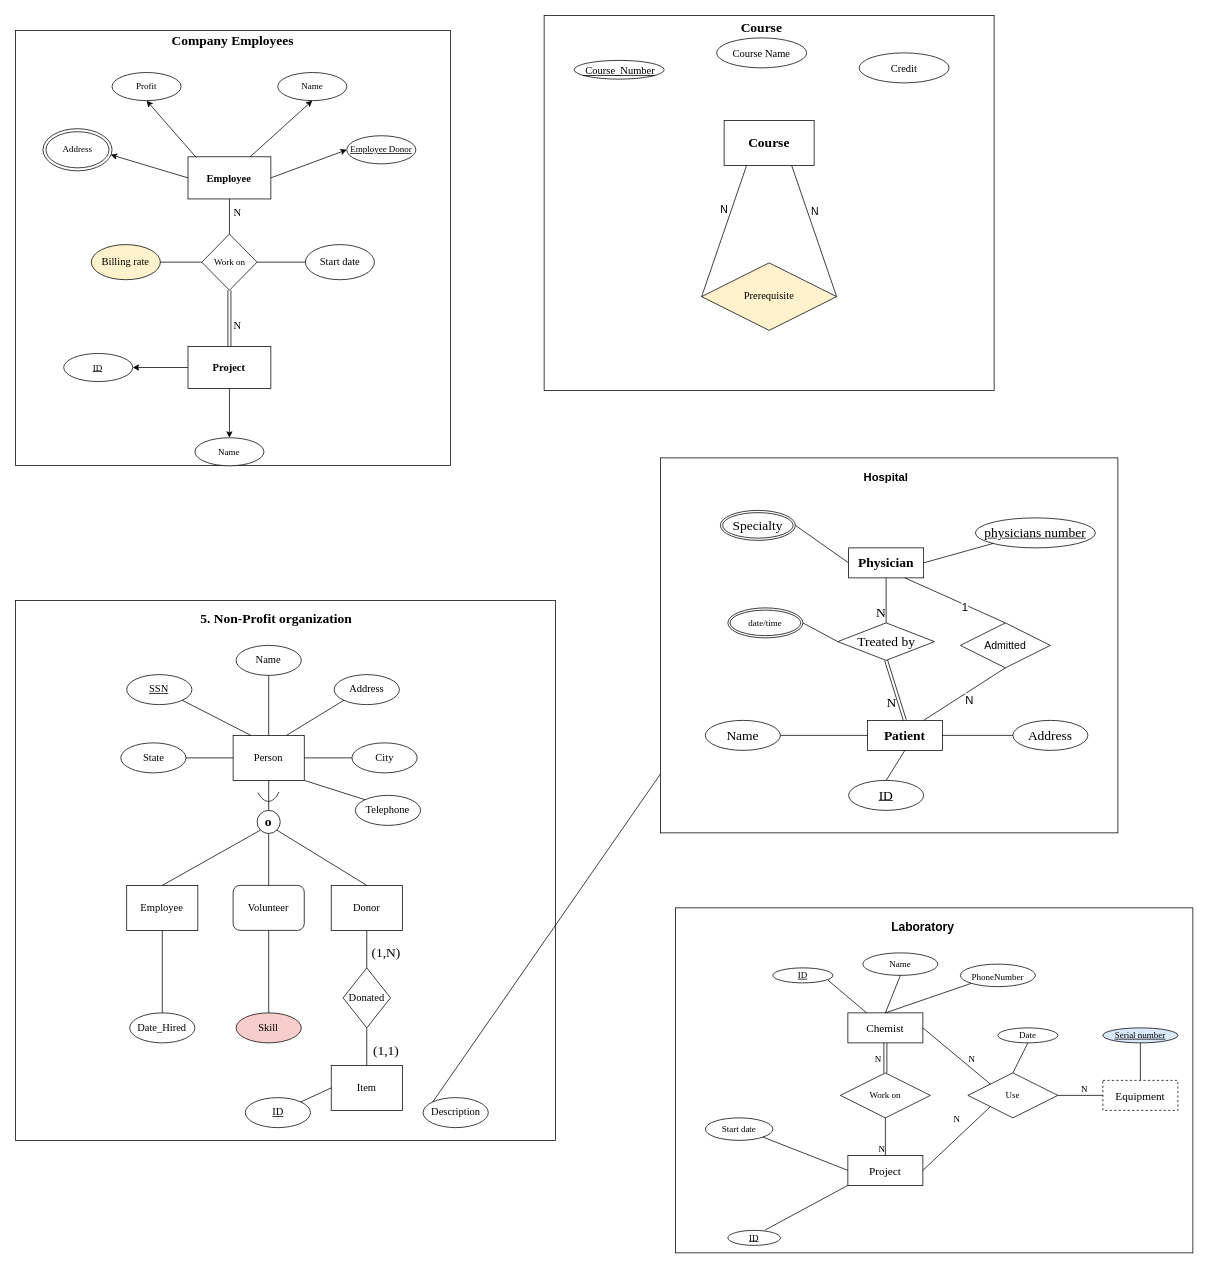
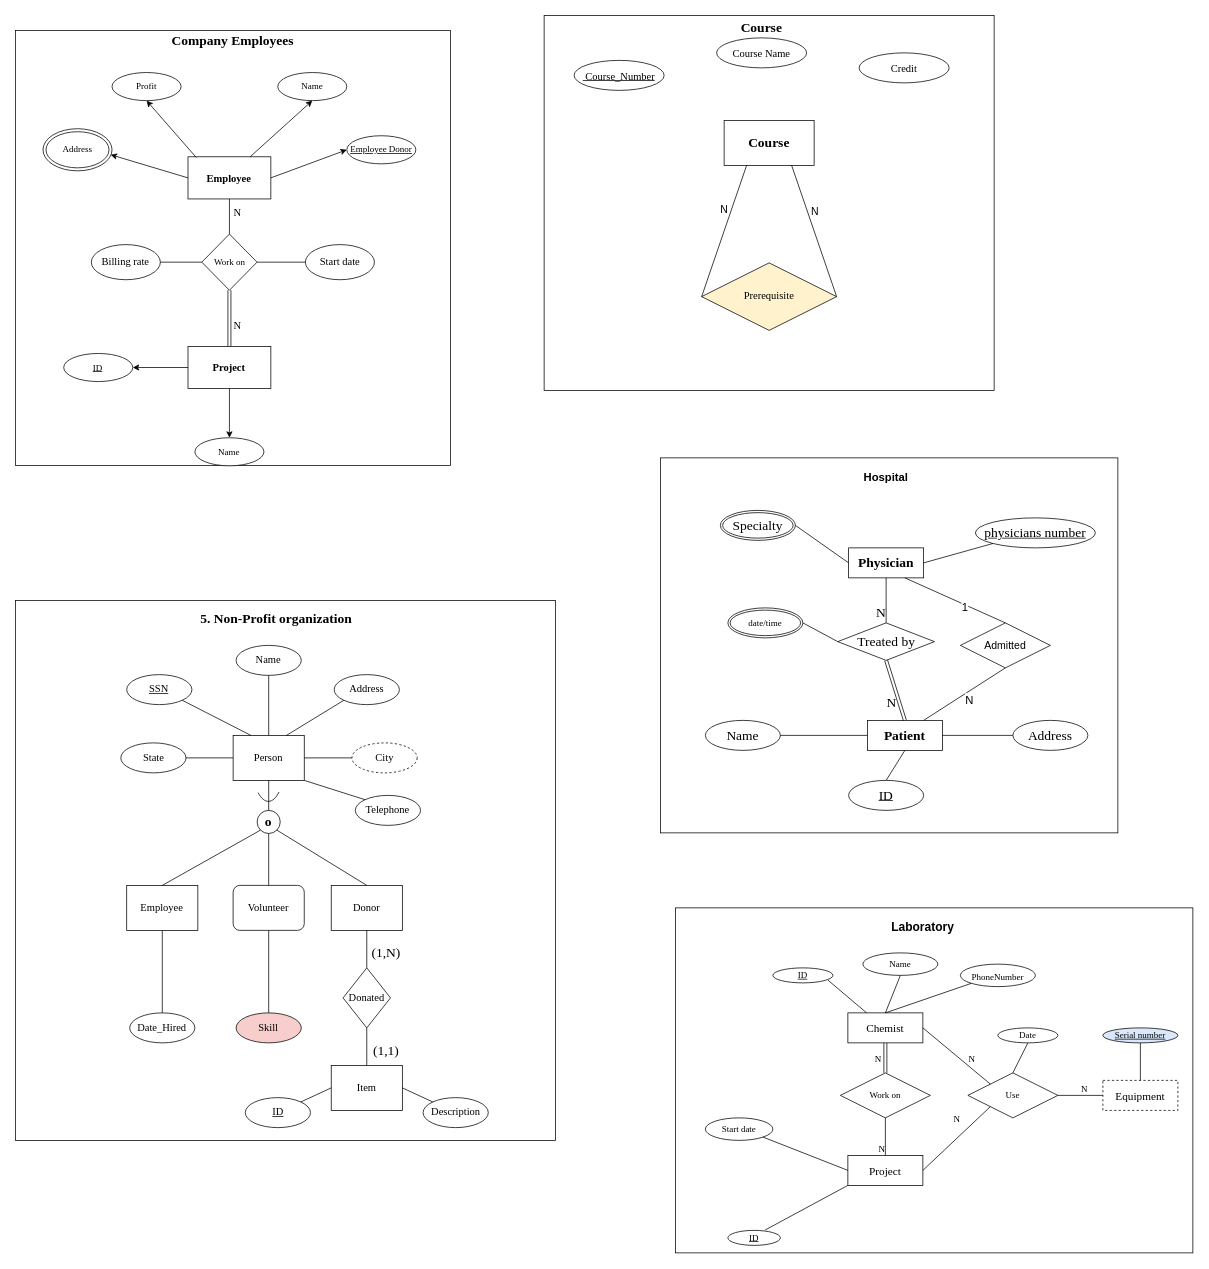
node "Course_Number": size 90x19 -> 90x30
node "Billing rate": fillcolor #fff2cc -> #ffffff
node "City": style solid -> dashed
edge "date/time" -- "Description": now "Item" -- "Description"
